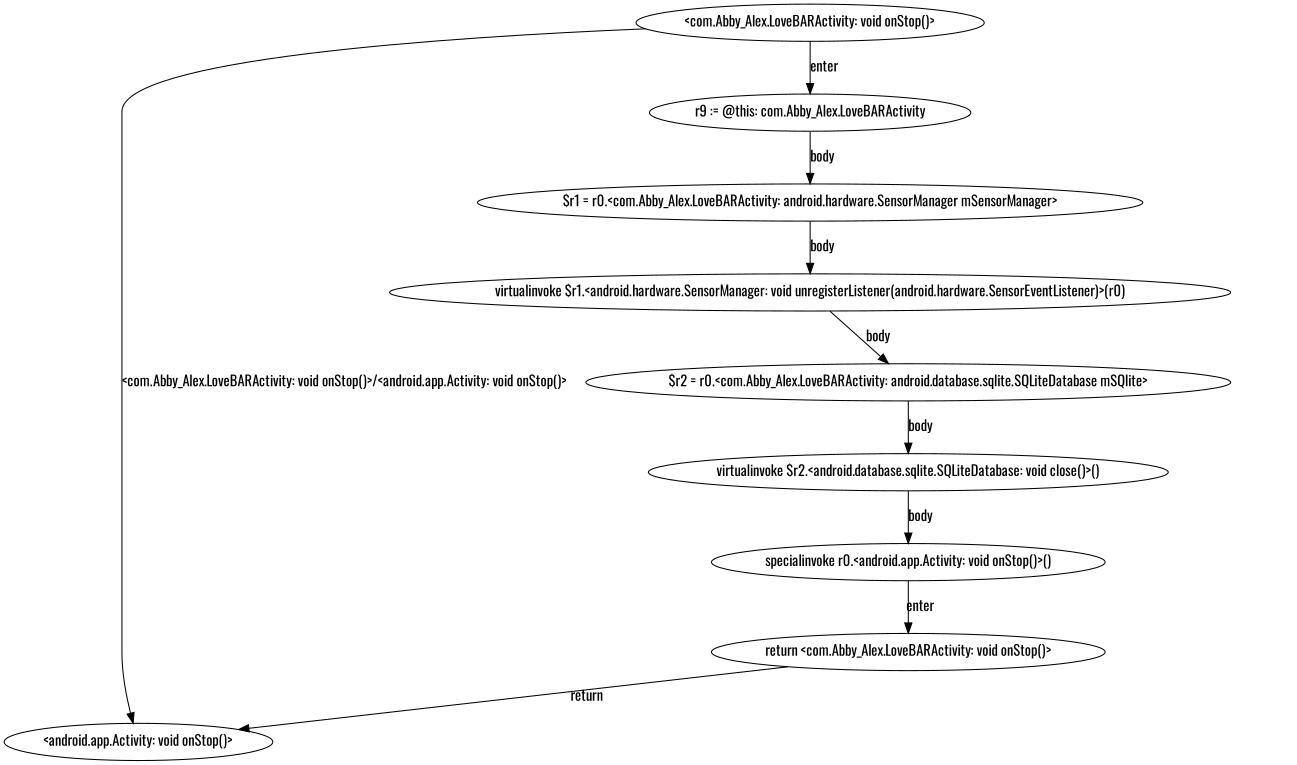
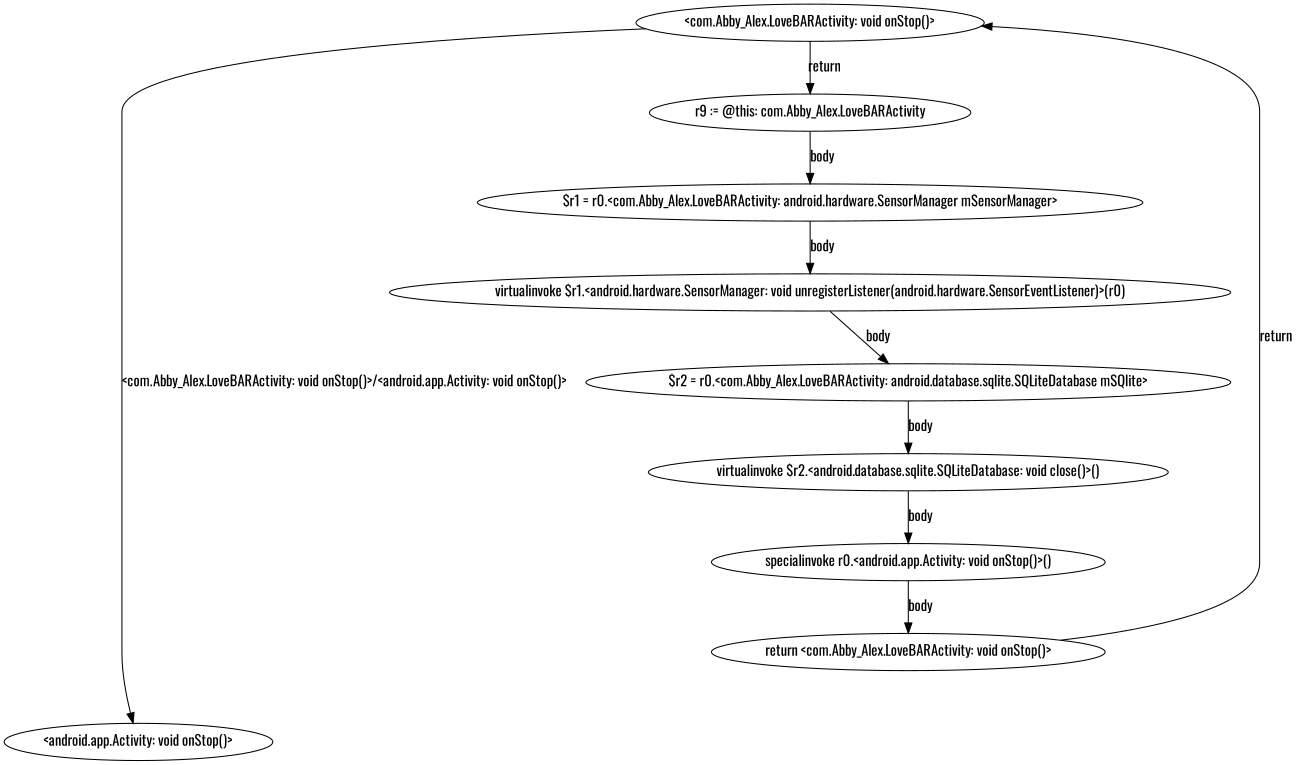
edge "<com.Abby_Alex.LoveBARActivity: void onStop()>" -> "r9 := @this: com.Abby_Alex.LoveBARActivity": label "enter" -> "return"
edge "specialinvoke r0.<android.app.Activity: void onStop()>()" -> "return <com.Abby_Alex.LoveBARActivity: void onStop()>": label "enter" -> "body"
edge "return <com.Abby_Alex.LoveBARActivity: void onStop()>" -> "<android.app.Activity: void onStop()>": now "return <com.Abby_Alex.LoveBARActivity: void onStop()>" -> "<com.Abby_Alex.LoveBARActivity: void onStop()>"
